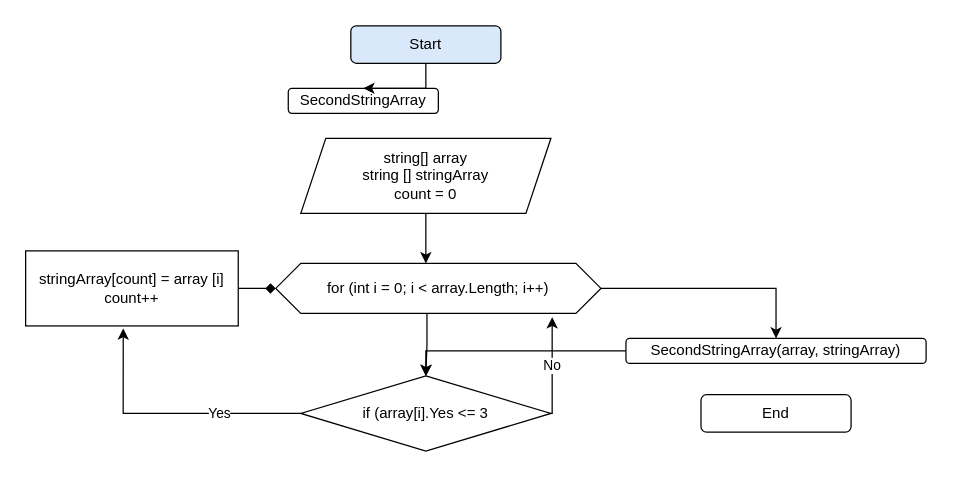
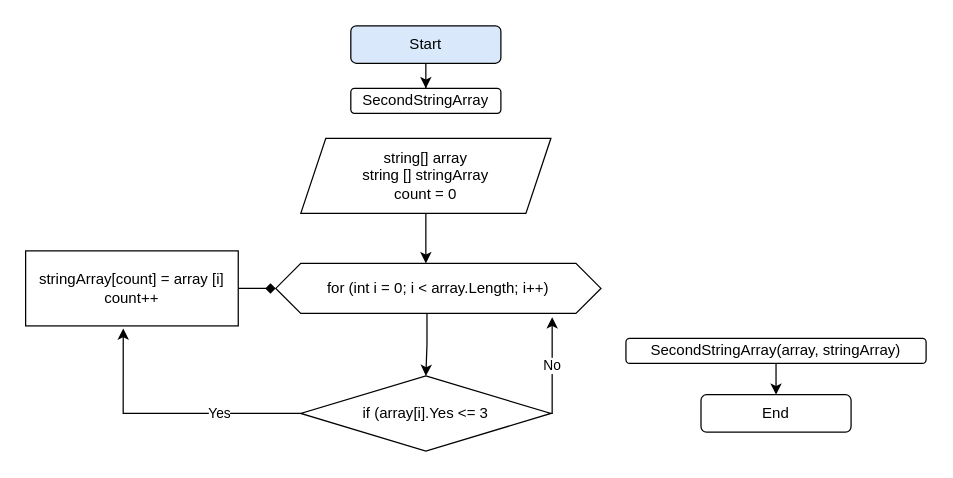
node "SecondStringArray": moved (363, 101) -> (426, 101)
edge "for (int i = 0; i < array.Length; i++)" -> "SecondStringArray(array, stringArray)": removed
edge "SecondStringArray(array, stringArray)" -> "if (array[i].Yes <= 3": now "SecondStringArray(array, stringArray)" -> "End"
